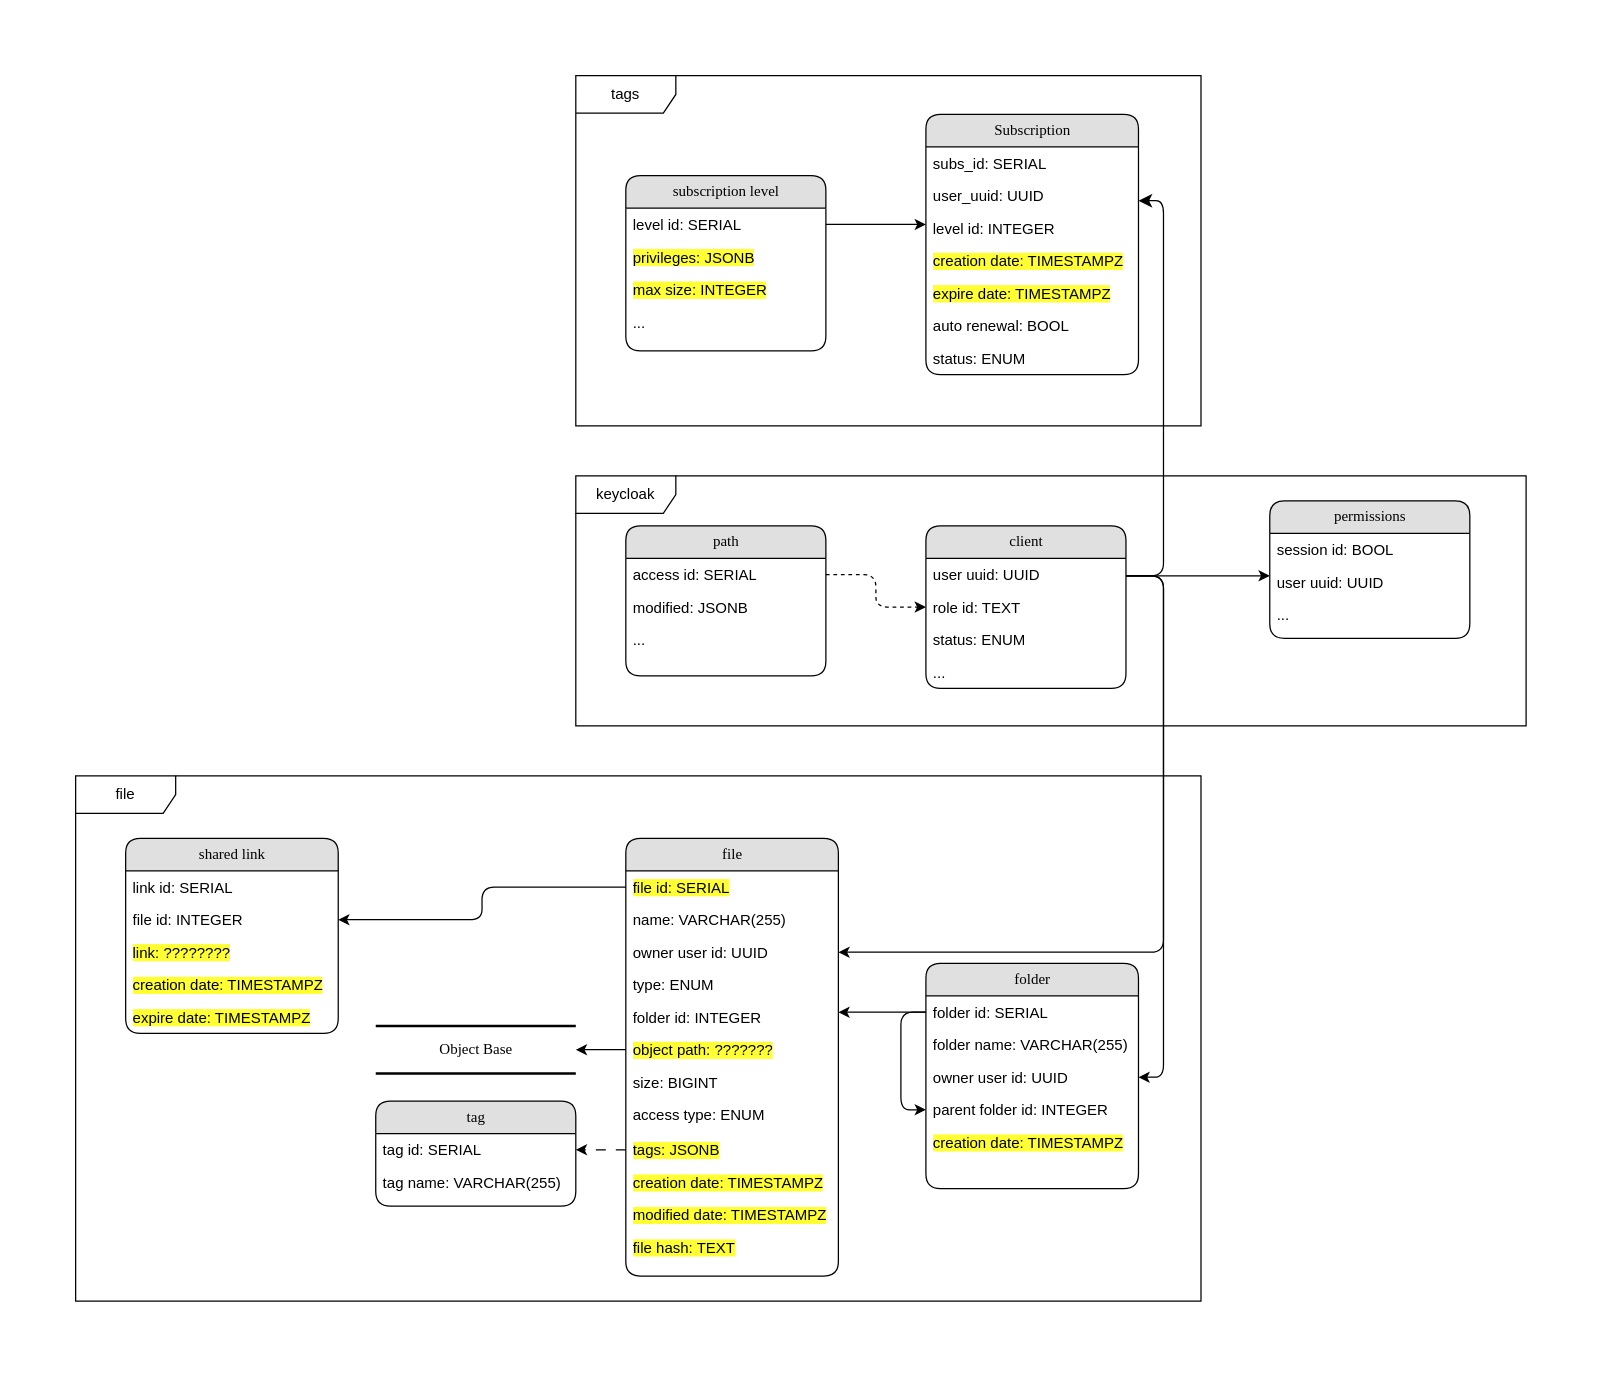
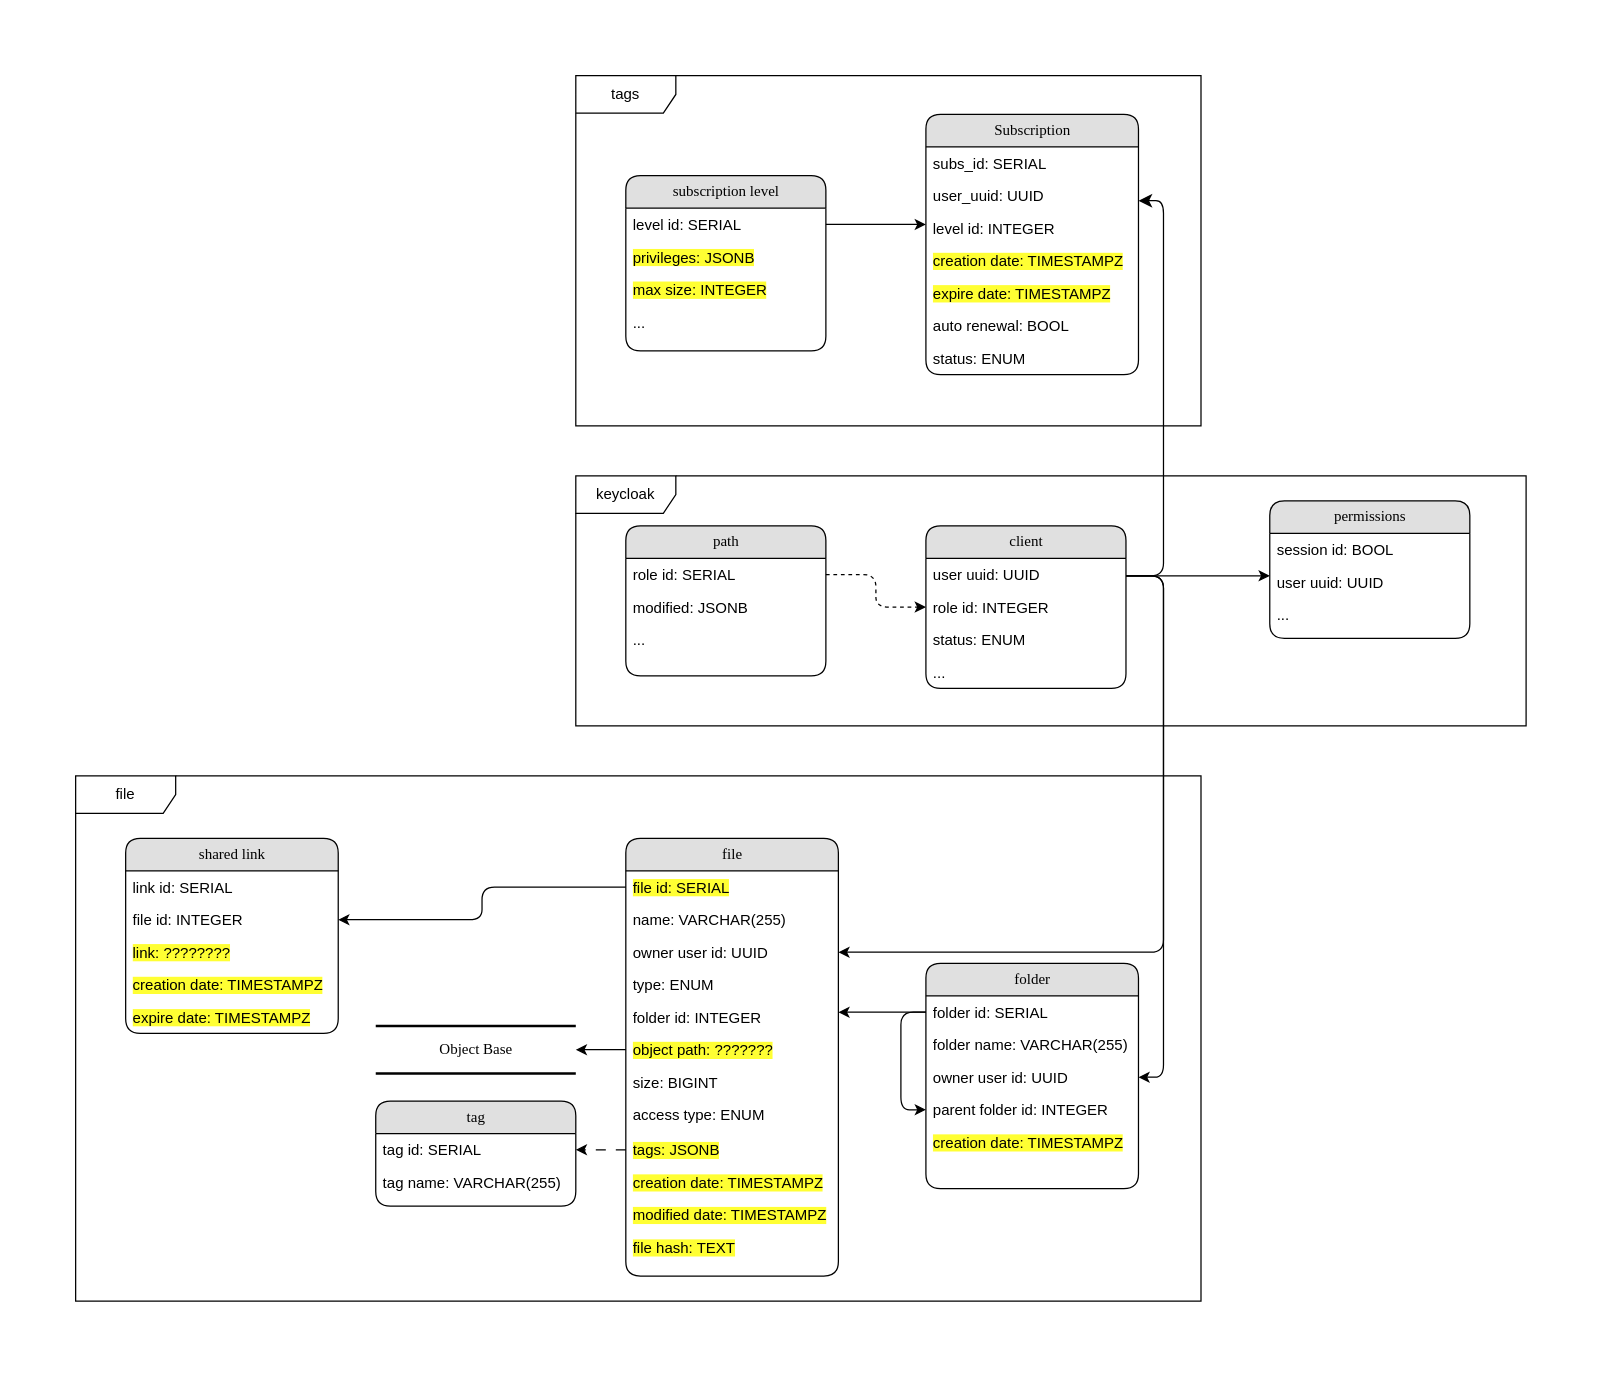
node "access id: SERIAL": label "access id: SERIAL" -> "role id: SERIAL"
node "role id: TEXT": label "role id: TEXT" -> "role id: INTEGER"
